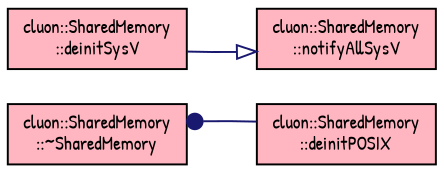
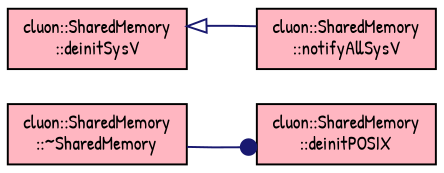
edge "cluon::SharedMemory ::deinitSysV" -> "cluon::SharedMemory ::notifyAllSysV": reversed
edge "cluon::SharedMemory ::deinitPOSIX" -> "cluon::SharedMemory ::~SharedMemory": reversed
